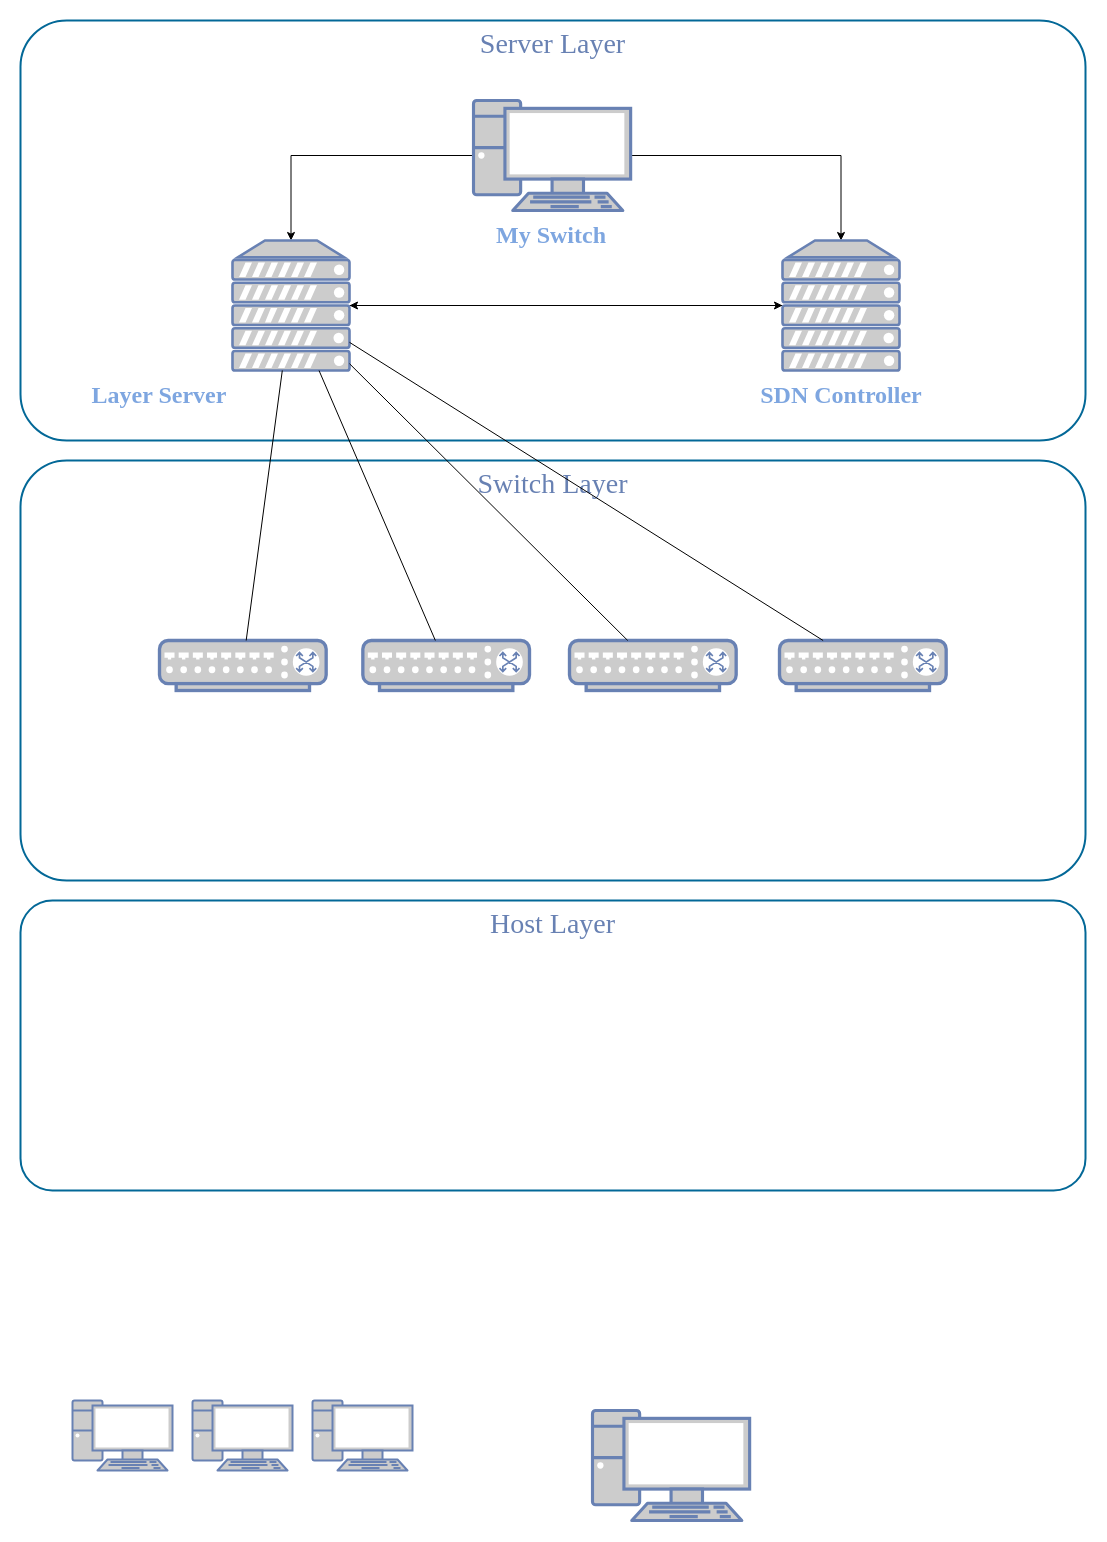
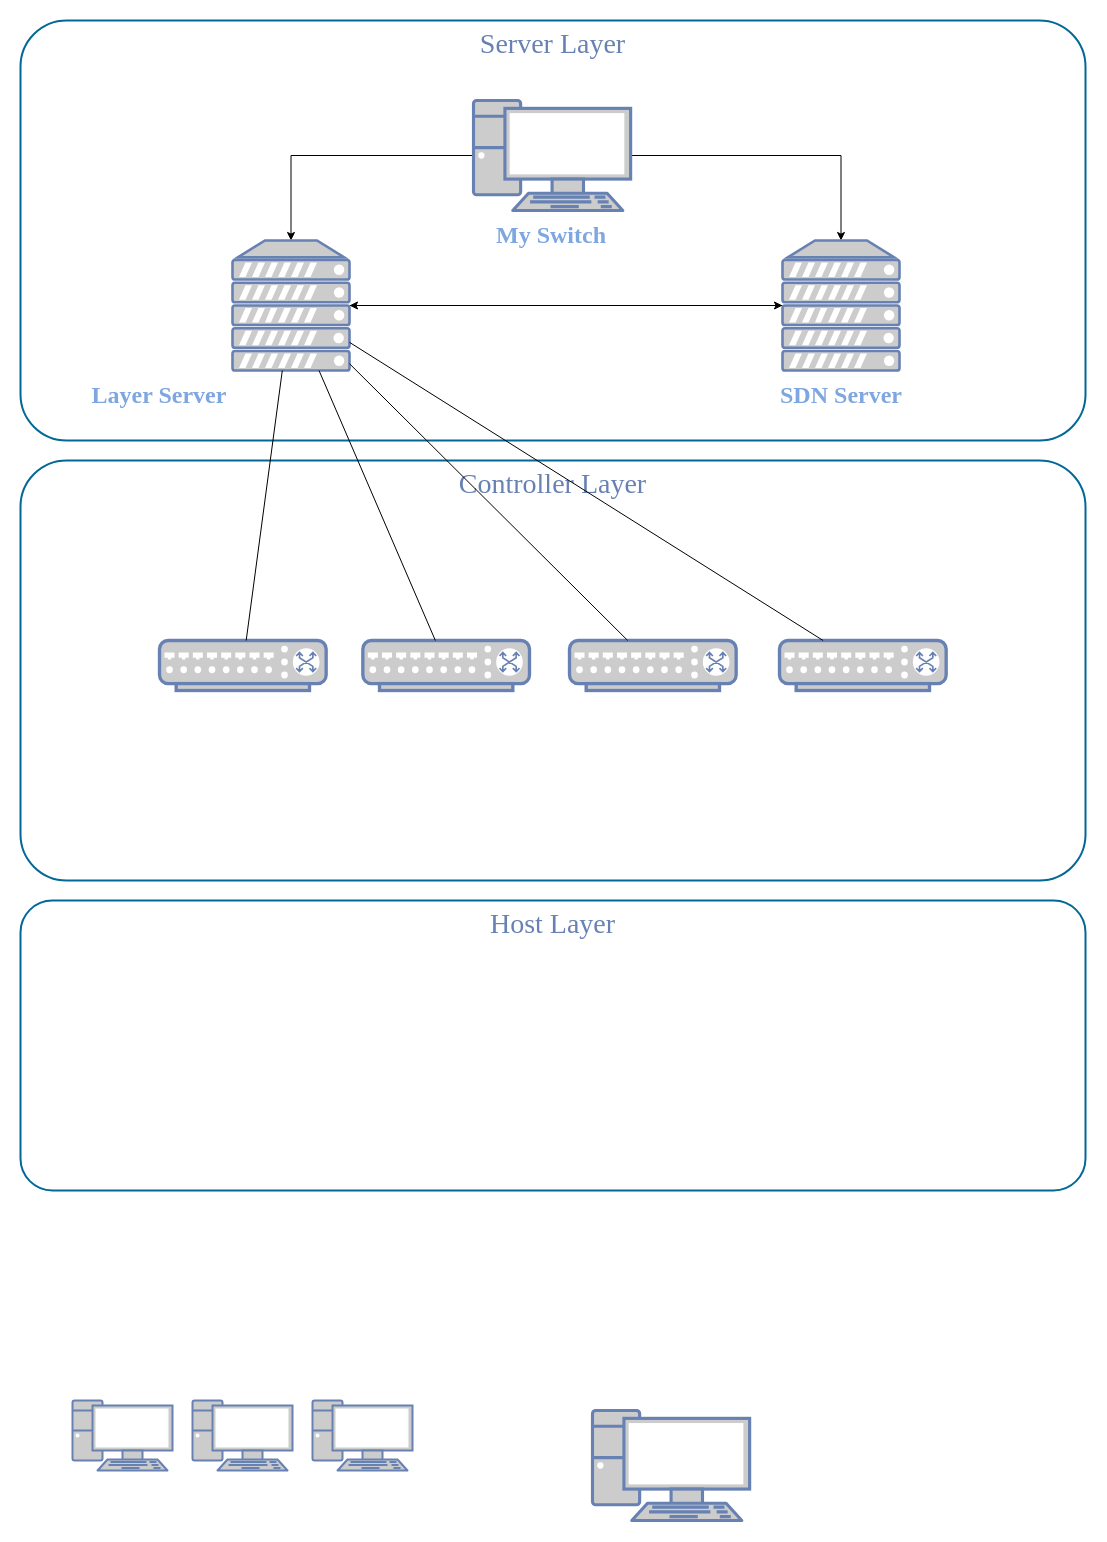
node "SDN Controller": label "SDN Controller" -> "SDN Server"
node "Switch Layer": label "Switch Layer" -> "Controller Layer"
